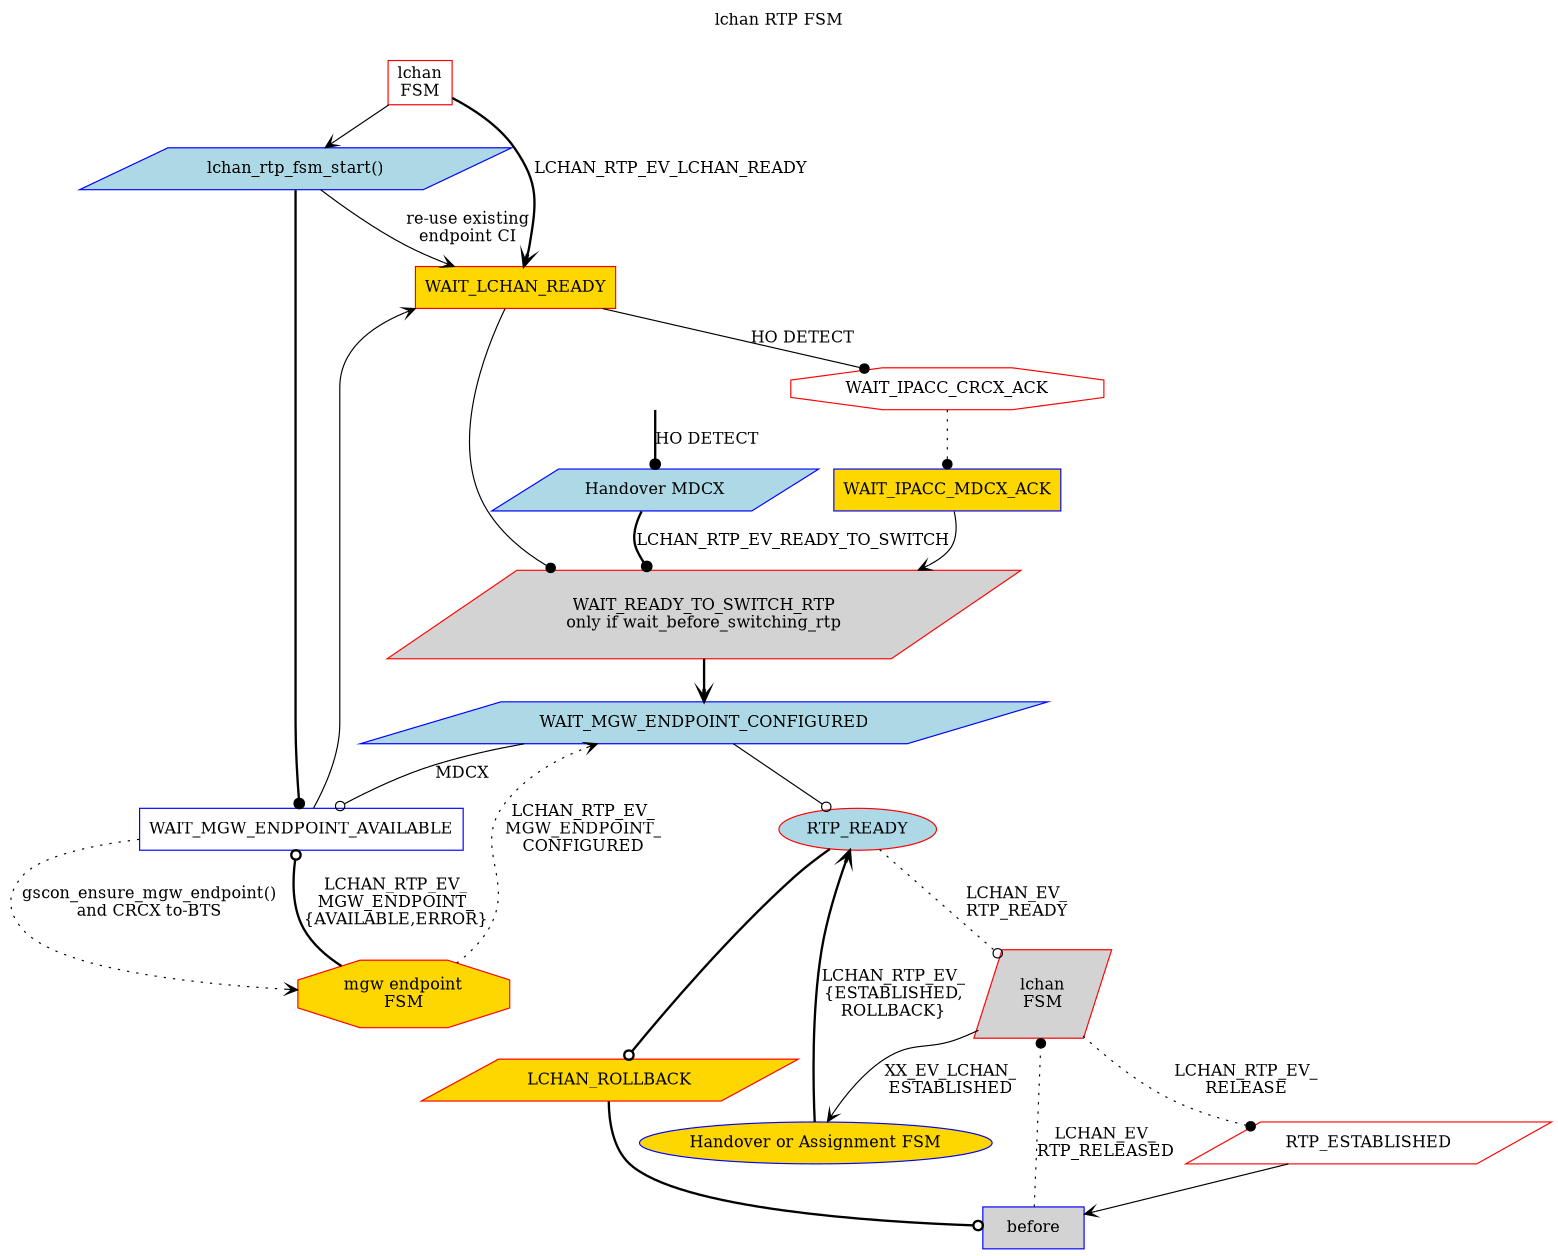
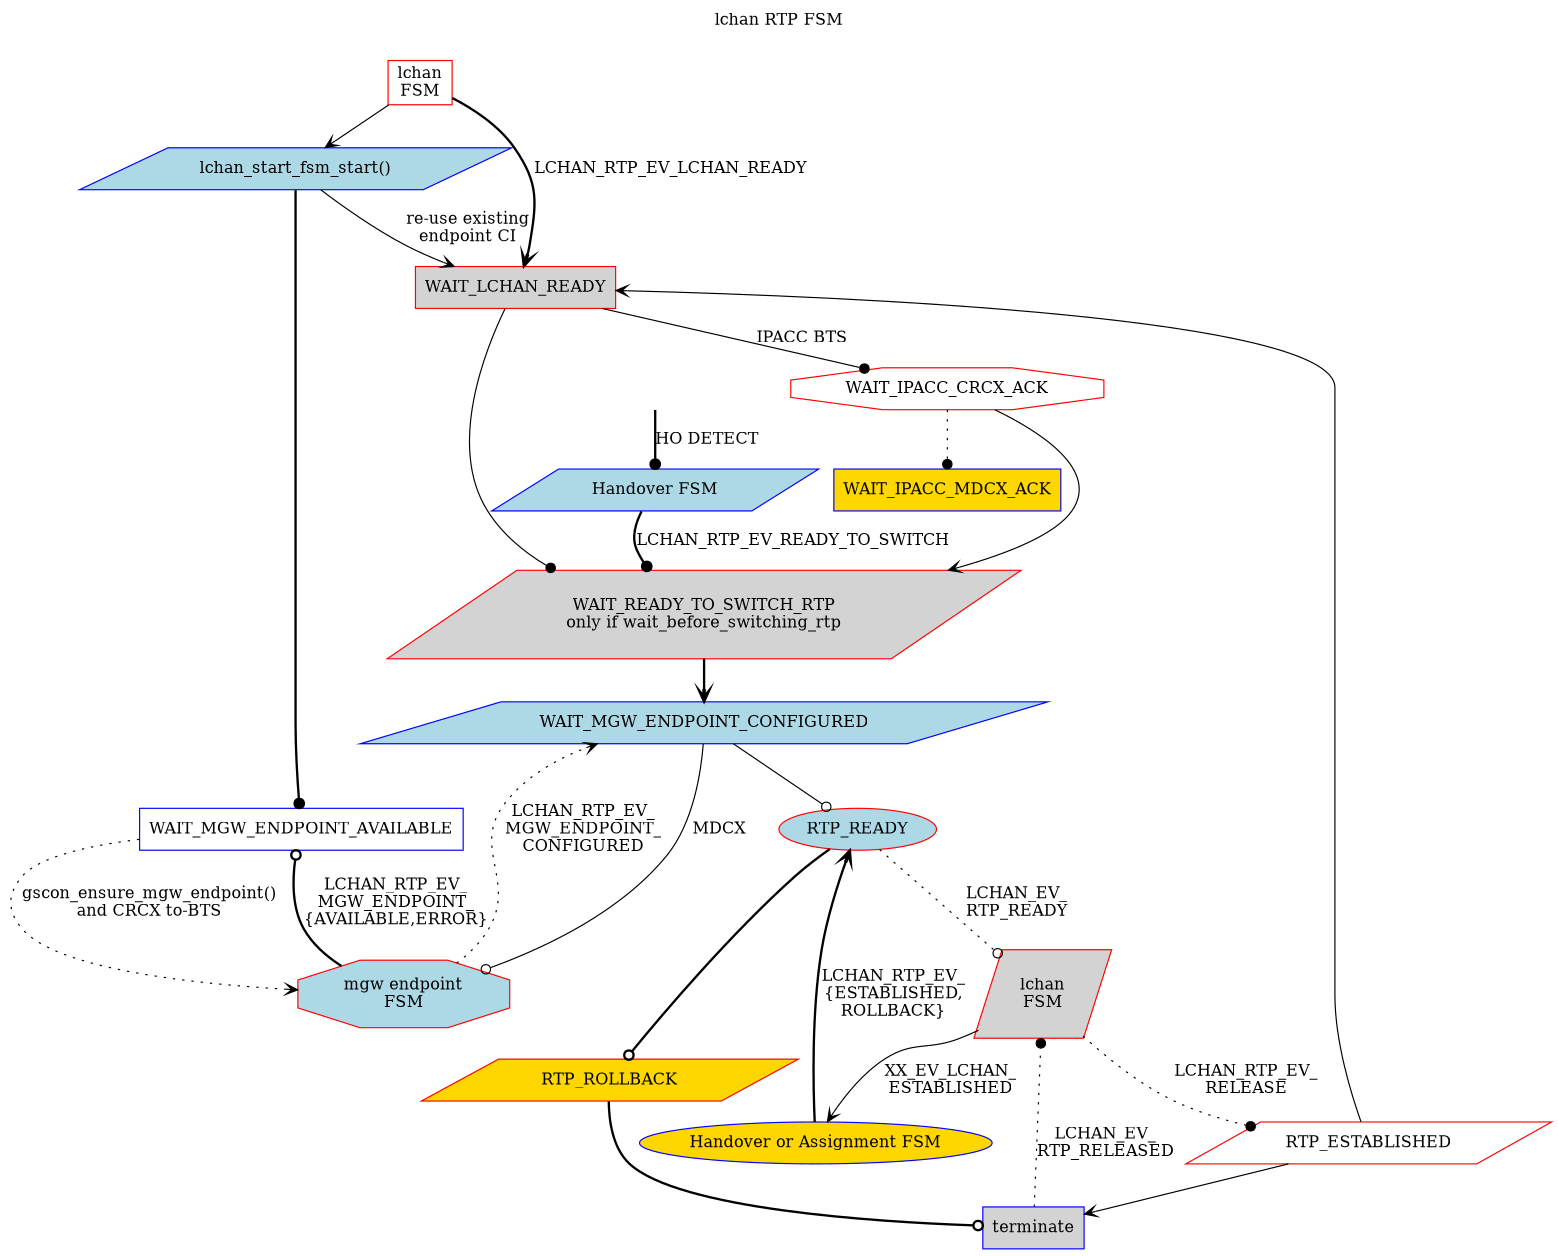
node "lchan_rtp_fsm_start()": label "lchan_rtp_fsm_start()" -> "lchan_start_fsm_start()"
node "WAIT_LCHAN_READY": fillcolor gold -> lightgrey
edge "WAIT_LCHAN_READY" -> "WAIT_IPACC_CRCX_ACK": label "HO DETECT" -> "IPACC BTS"
node "Handover MDCX": label "Handover MDCX" -> "Handover FSM"
edge "WAIT_IPACC_MDCX_ACK" -> "WAIT_READY_TO_SWITCH_RTP only if wait_before_switching_rtp": now "WAIT_IPACC_CRCX_ACK" -> "WAIT_READY_TO_SWITCH_RTP only if wait_before_switching_rtp"
edge "WAIT_MGW_ENDPOINT_AVAILABLE" -> "WAIT_LCHAN_READY": now "RTP_ESTABLISHED" -> "WAIT_LCHAN_READY"
edge "WAIT_MGW_ENDPOINT_CONFIGURED" -> "WAIT_MGW_ENDPOINT_AVAILABLE": now "WAIT_MGW_ENDPOINT_CONFIGURED" -> "mgw endpoint FSM"
node "mgw endpoint FSM": fillcolor gold -> lightblue
node "LCHAN_ROLLBACK": label "LCHAN_ROLLBACK" -> "RTP_ROLLBACK"
node "before": label "before" -> "terminate"
